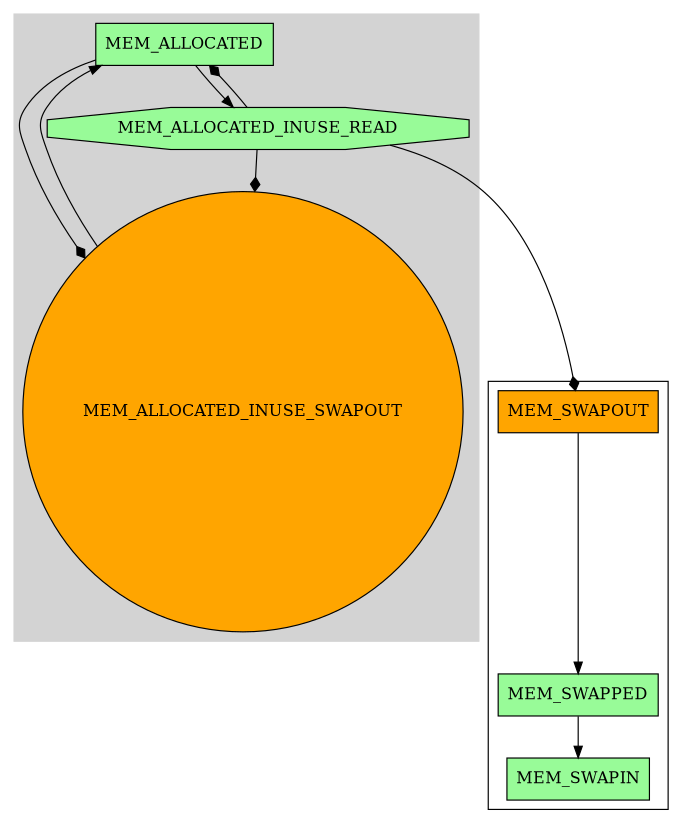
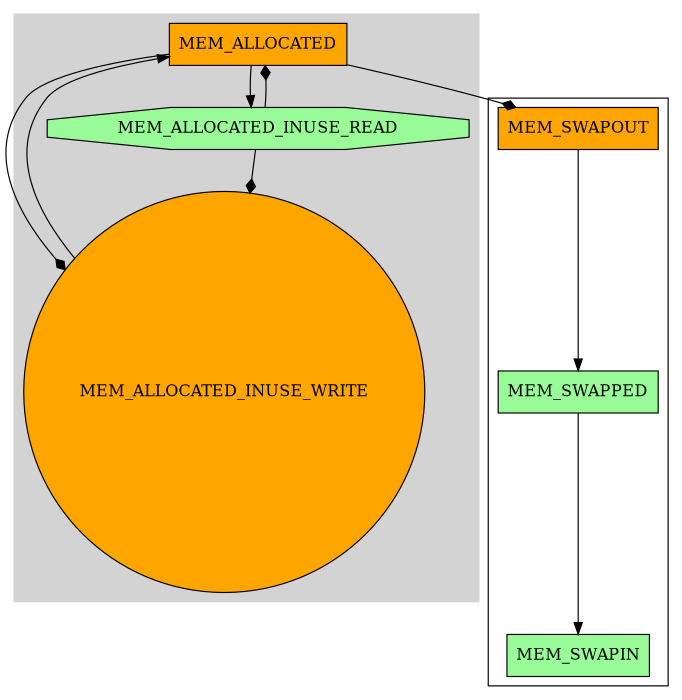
node "MEM_ALLOCATED": fillcolor palegreen -> orange
edge "MEM_ALLOCATED_INUSE_READ" -> "MEM_SWAPOUT": now "MEM_ALLOCATED" -> "MEM_SWAPOUT"
node "MEM_ALLOCATED_INUSE_SWAPOUT": label "MEM_ALLOCATED_INUSE_SWAPOUT" -> "MEM_ALLOCATED_INUSE_WRITE"
